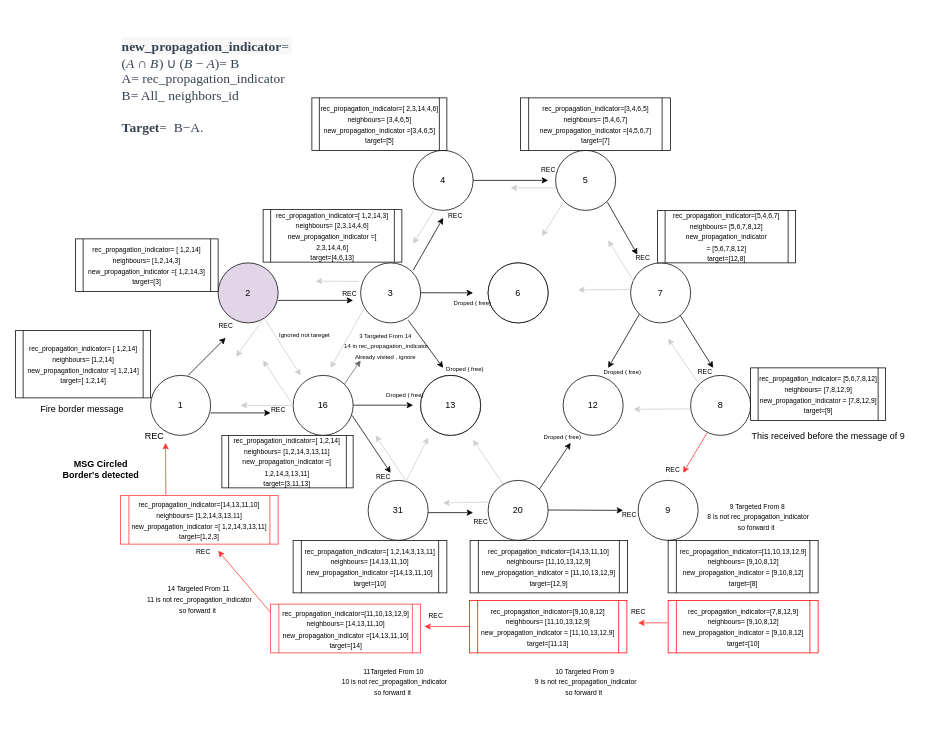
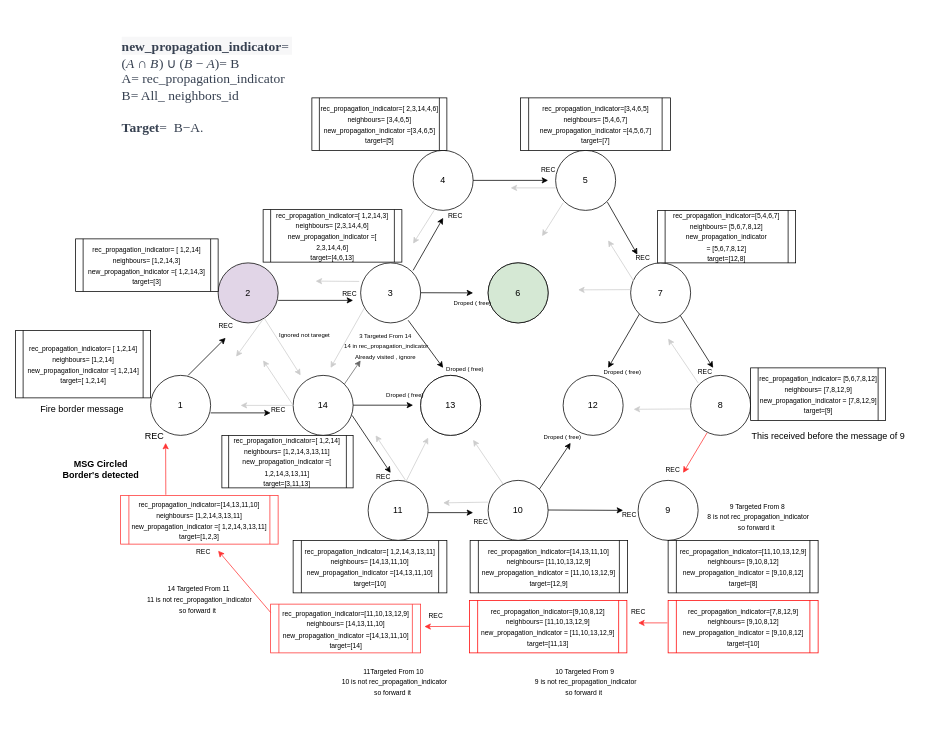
node "6": fillcolor #ffffff -> #d5e8d4
node "16": label "16" -> "14"
node "31": label "31" -> "11"
node "20": label "20" -> "10"
